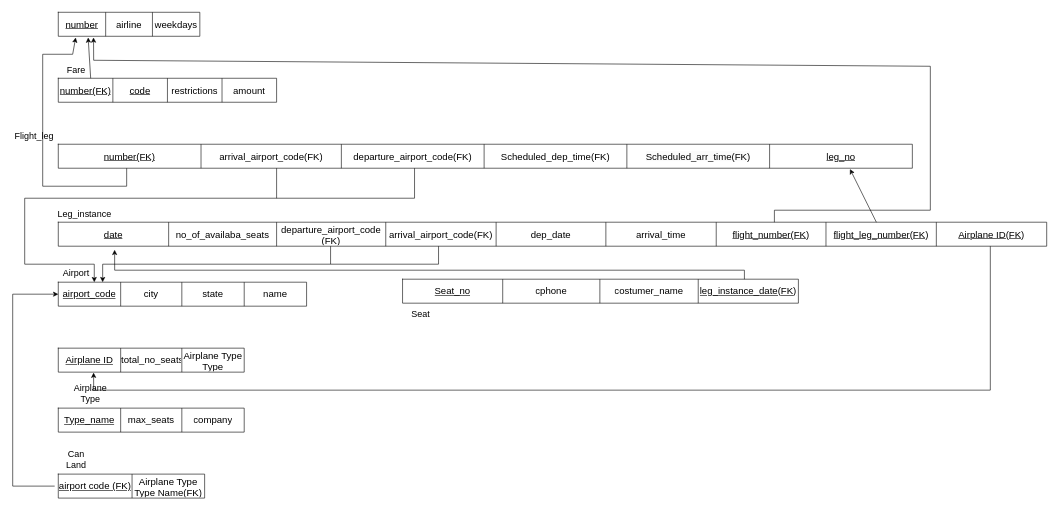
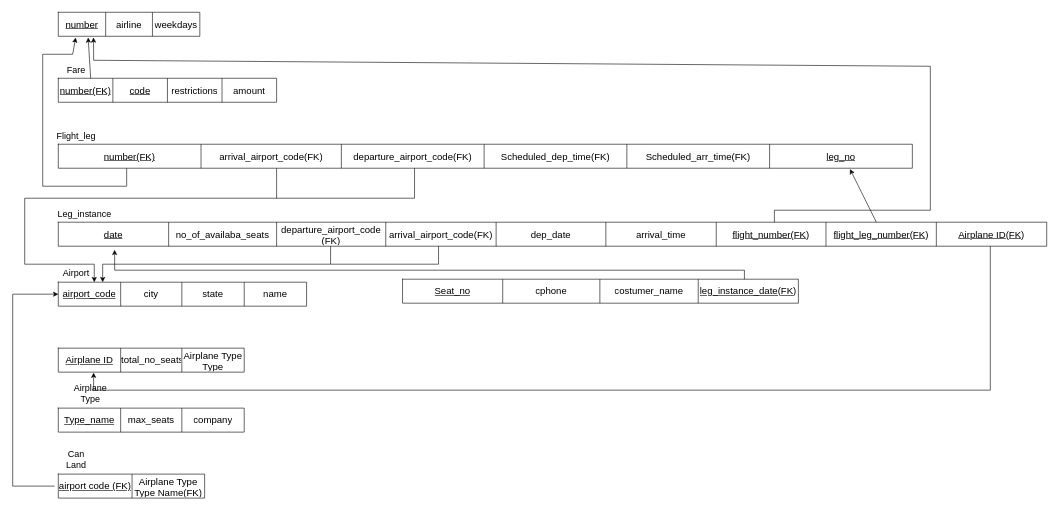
node "Flight_leg": moved (34, 135) -> (76, 135)
node "Seat": removed
